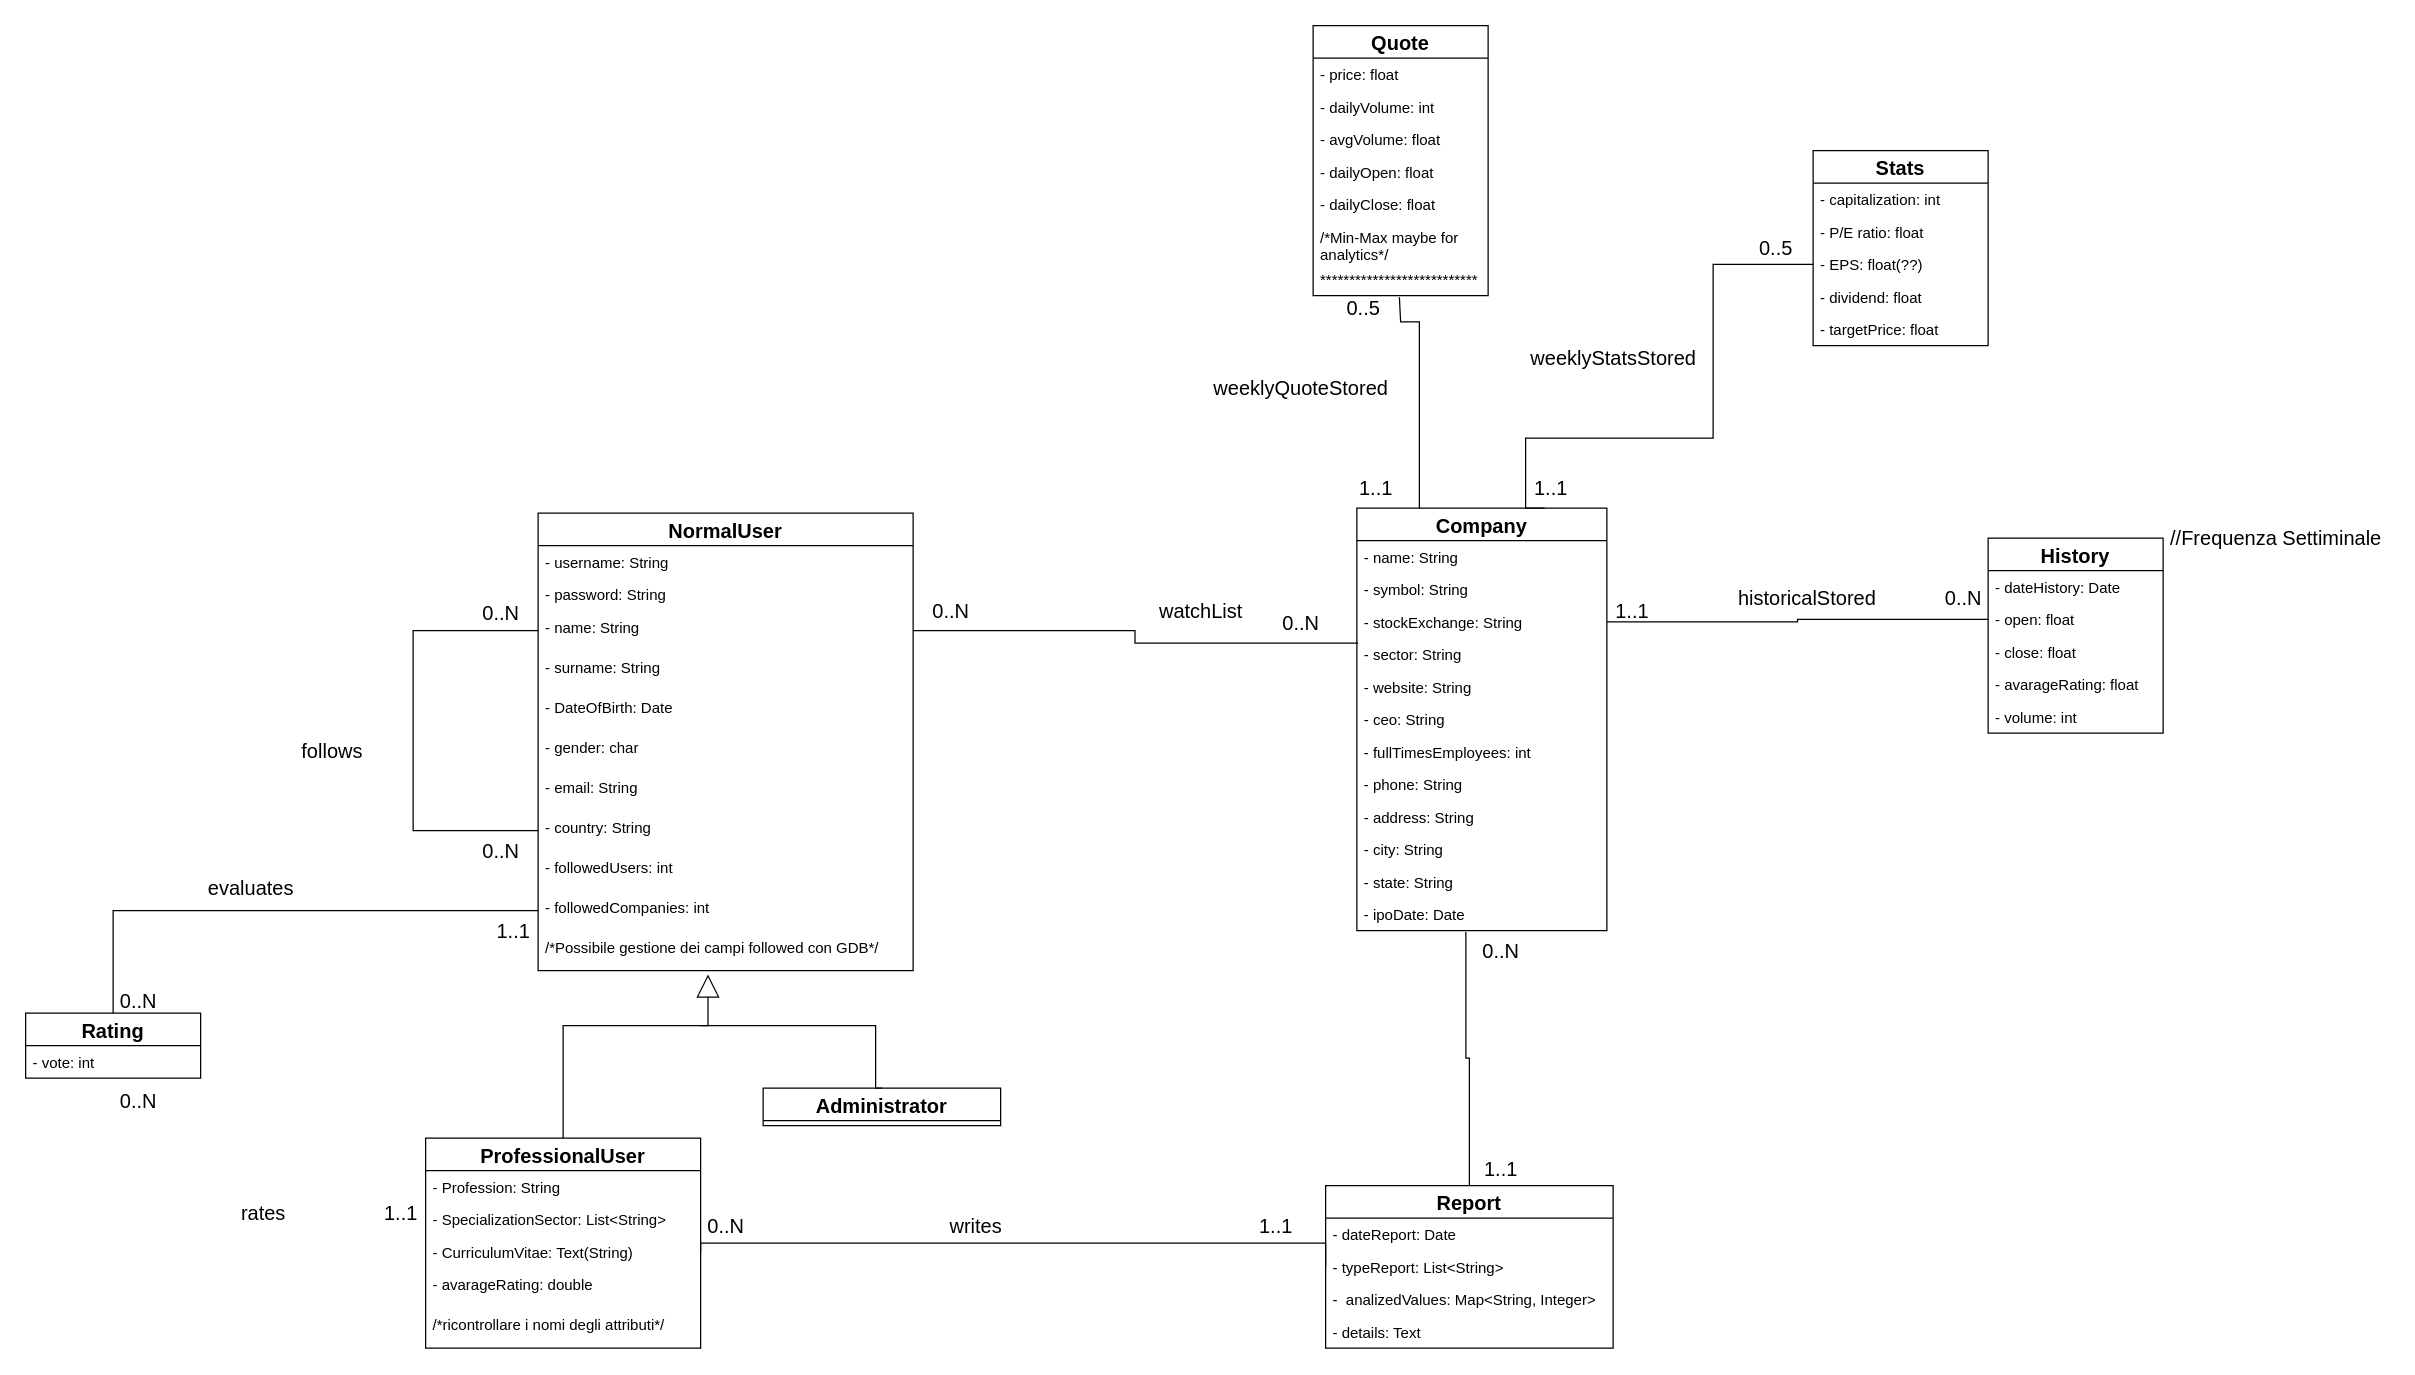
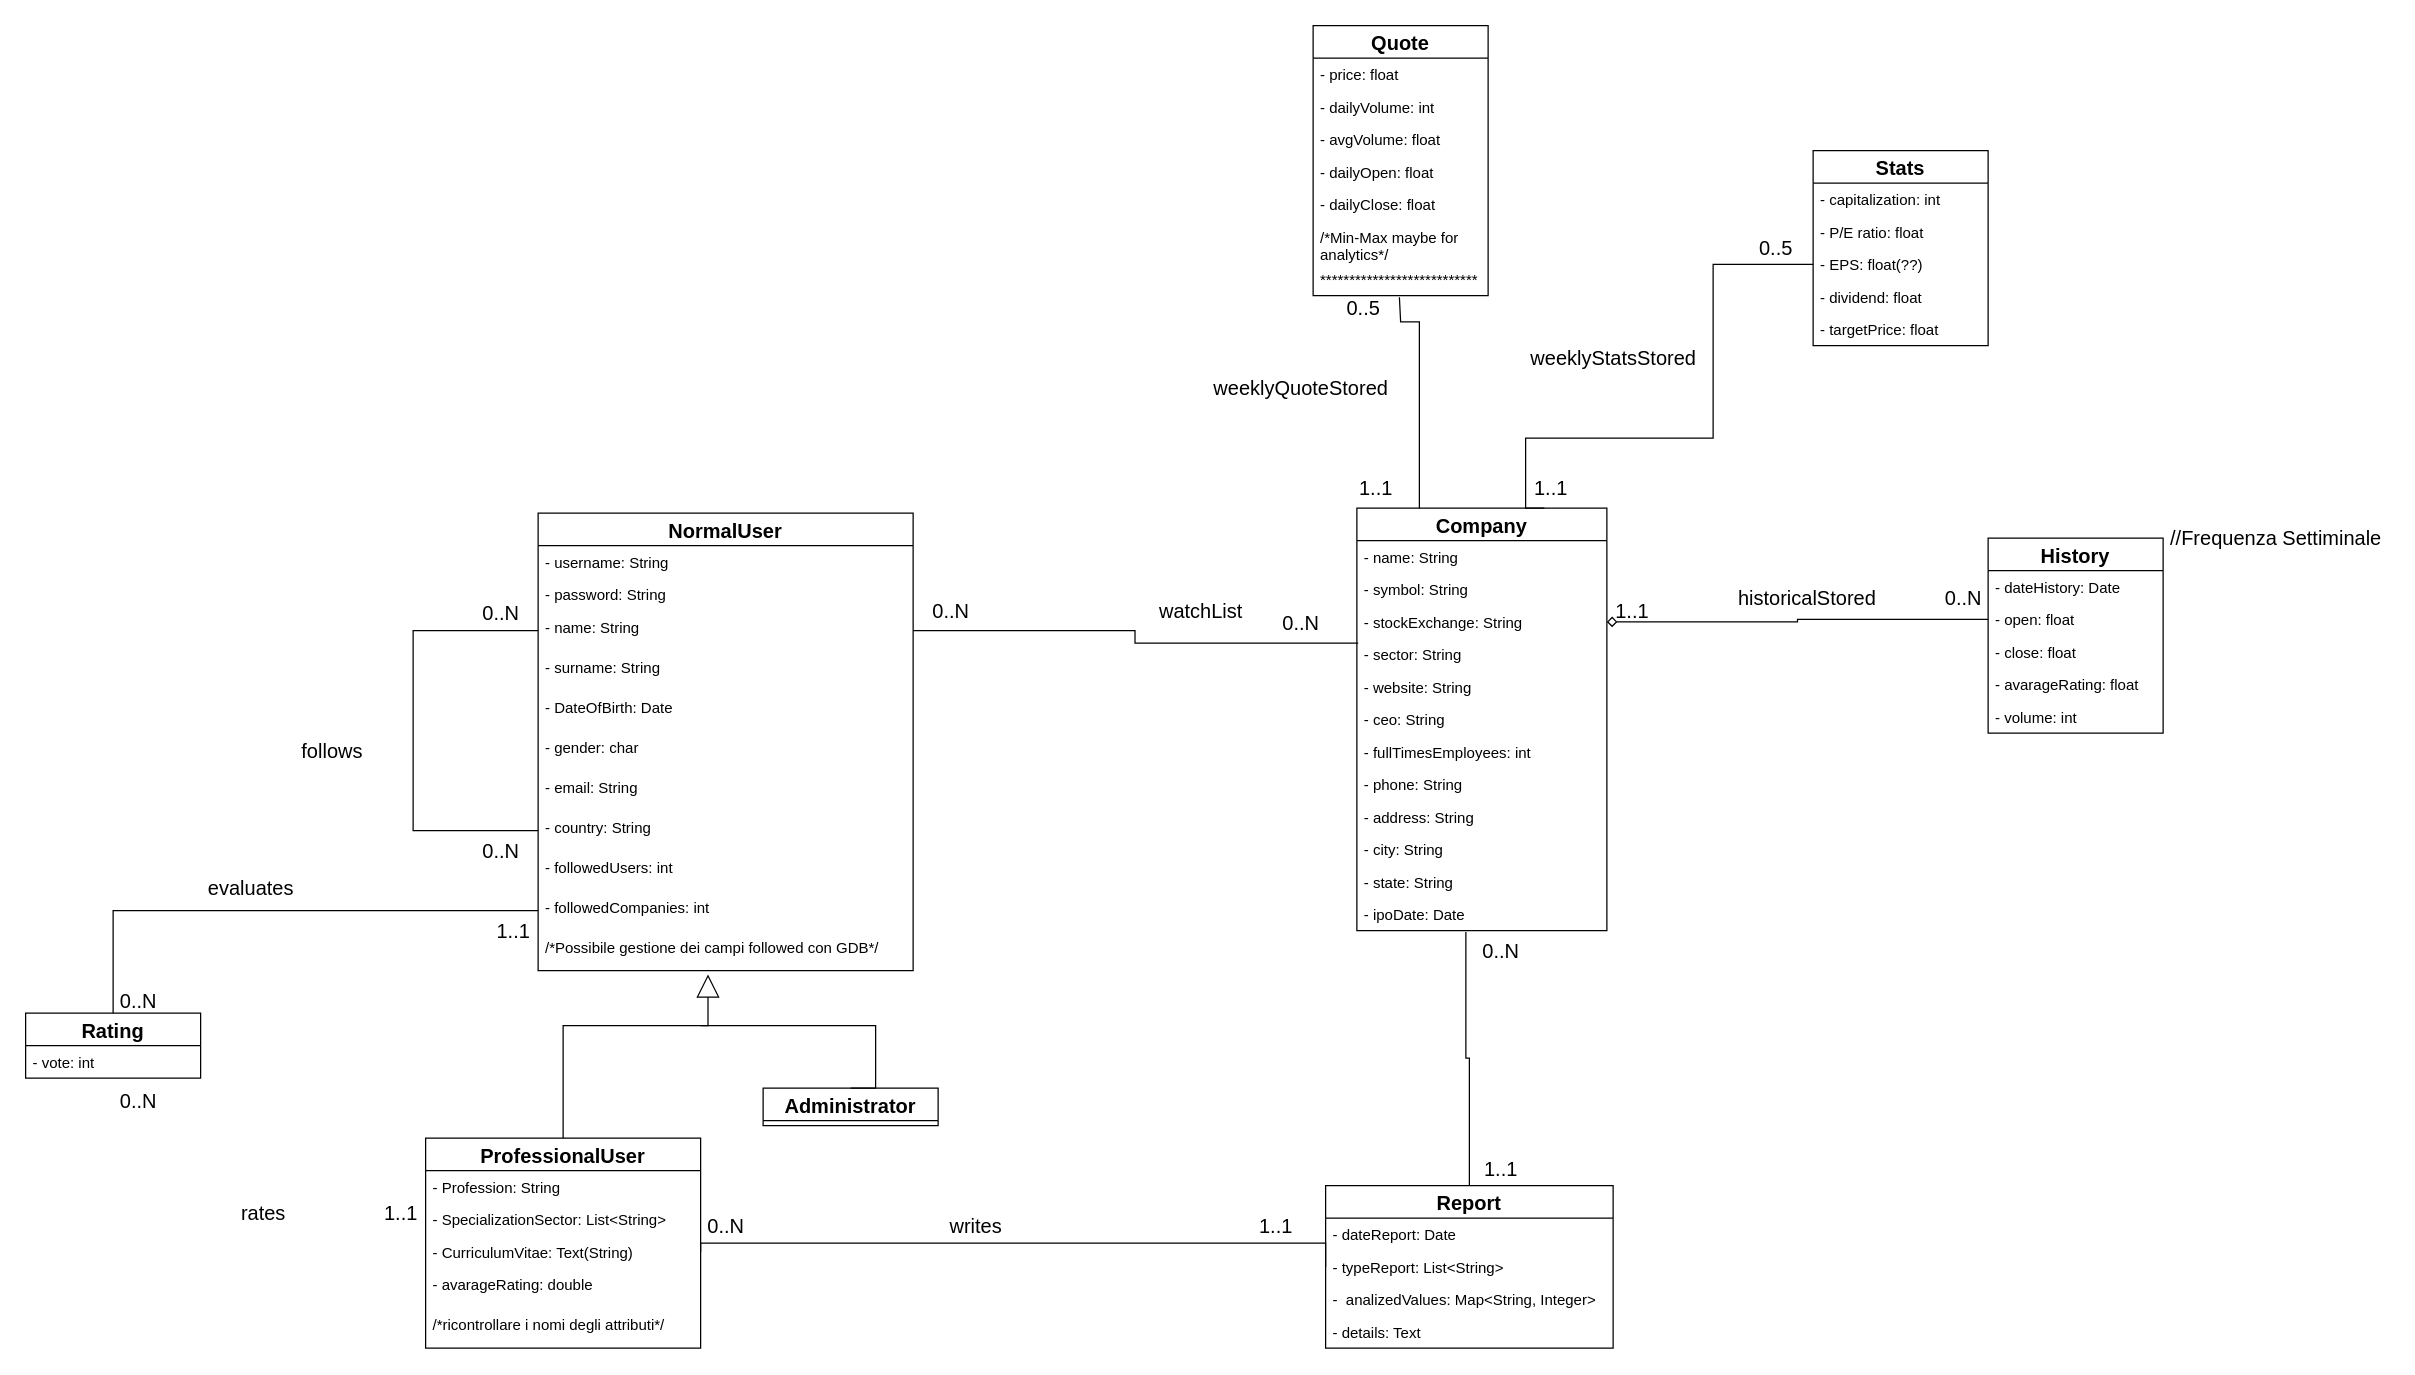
edge "- open: float" -- "- stockExchange: String": arrowhead none -> diamond
node "Administrator": size 238x38 -> 175x38
